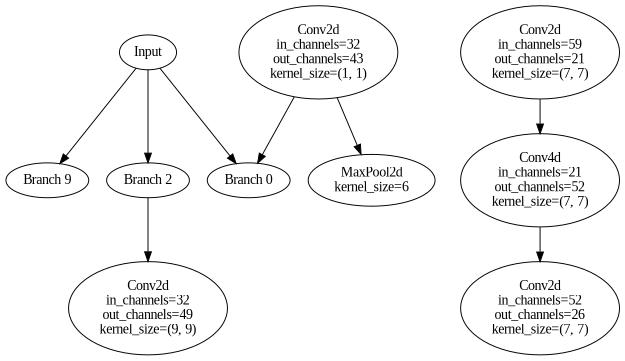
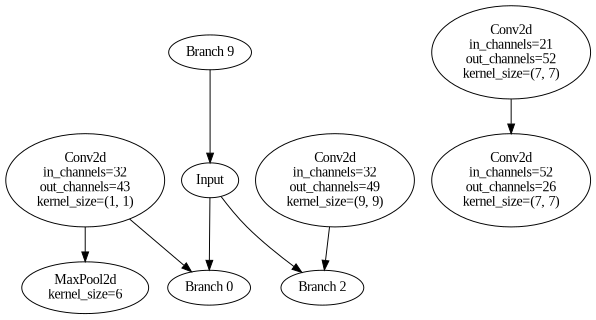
node "Conv2d in_channels=59 out_channels=21 kernel_size=(7, 7)": removed
edge "Input" -> "Branch 9": reversed
node "Conv4d in_channels=21 out_channels=52 kernel_size=(7, 7)": label "Conv4d in_channels=21 out_channels=52 kernel_size=(7, 7)" -> "Conv2d in_channels=21 out_channels=52 kernel_size=(7, 7)"
edge "Branch 2" -> "Conv2d in_channels=32 out_channels=49 kernel_size=(9, 9)": reversed
